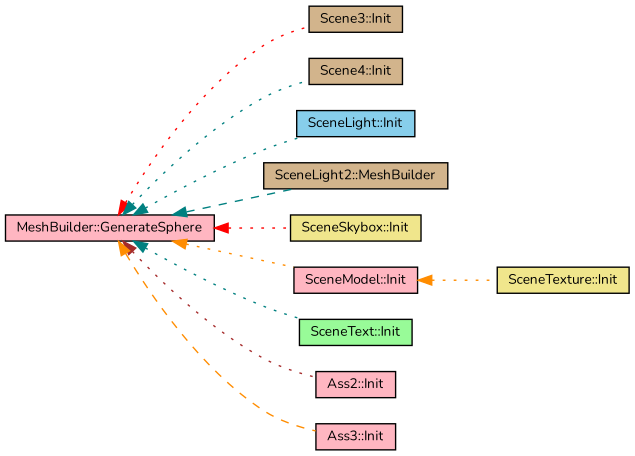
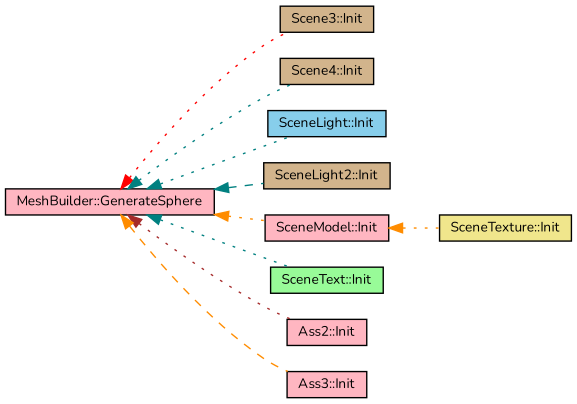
node "SceneLight2::MeshBuilder": label "SceneLight2::MeshBuilder" -> "SceneLight2::Init"
node "SceneSkybox::Init": removed
